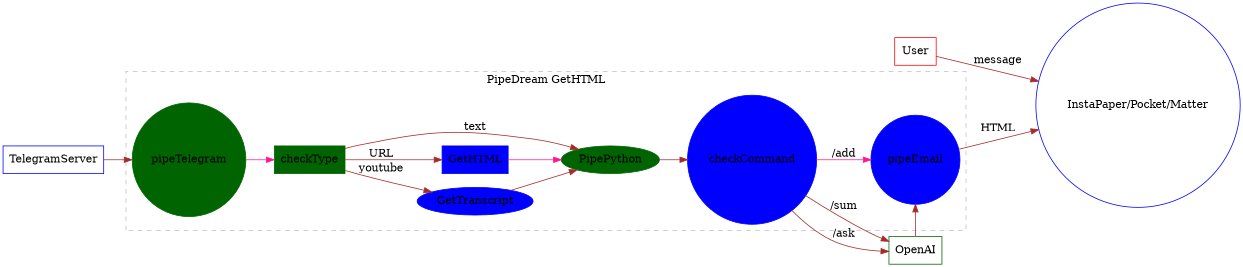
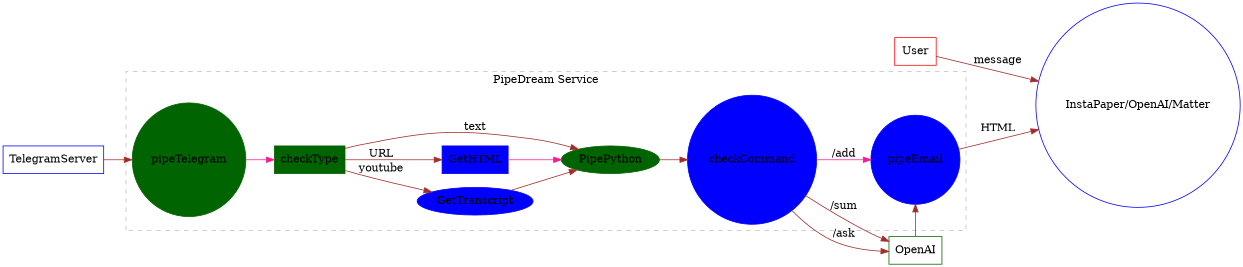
cluster "PipeDream GetHTML": label "PipeDream GetHTML" -> "PipeDream Service"
node "InstaPaper/Pocket/Matter": label "InstaPaper/Pocket/Matter" -> "InstaPaper/OpenAI/Matter"
